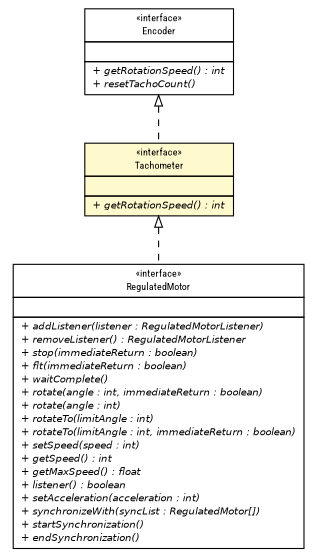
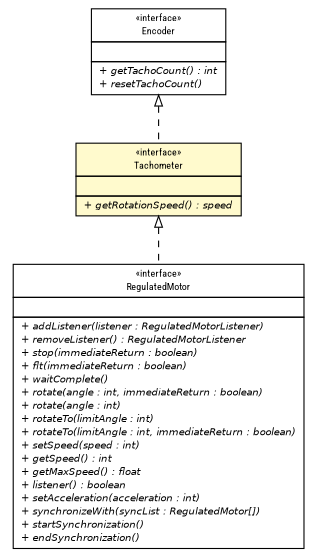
node "Encoder": text "+ getRotationSpeed() : int" -> "+ getTachoCount() : int"
node "Tachometer": text "+ getRotationSpeed() : int" -> "+ getRotationSpeed() : speed"
